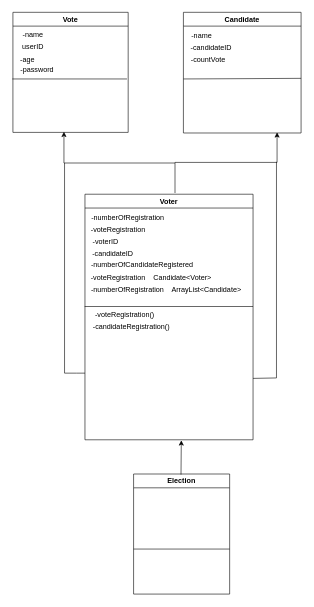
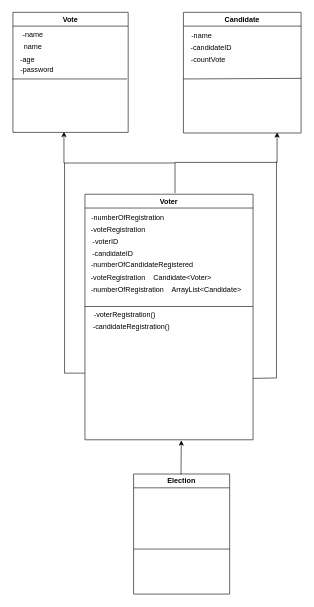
node "userID": label "userID" -> "name"
node "-voteRegistration()": label "-voteRegistration()" -> "-voterRegistration()"
